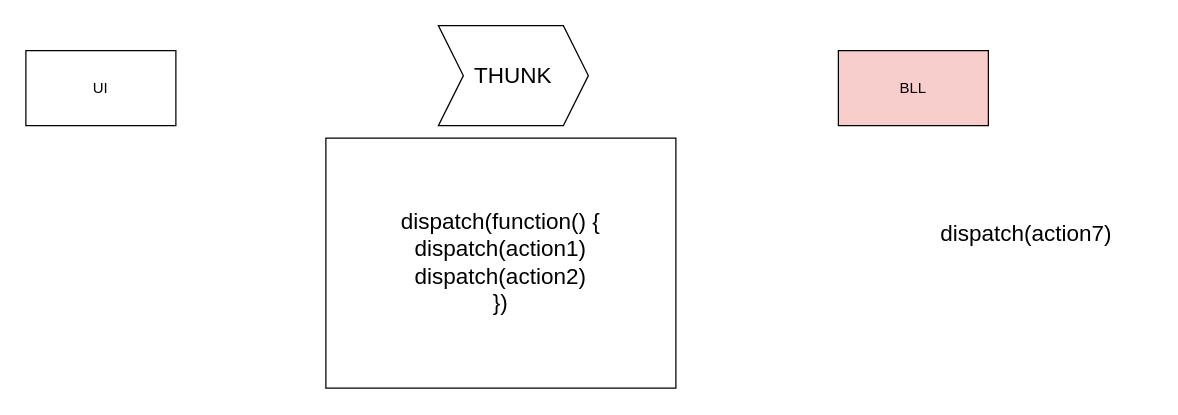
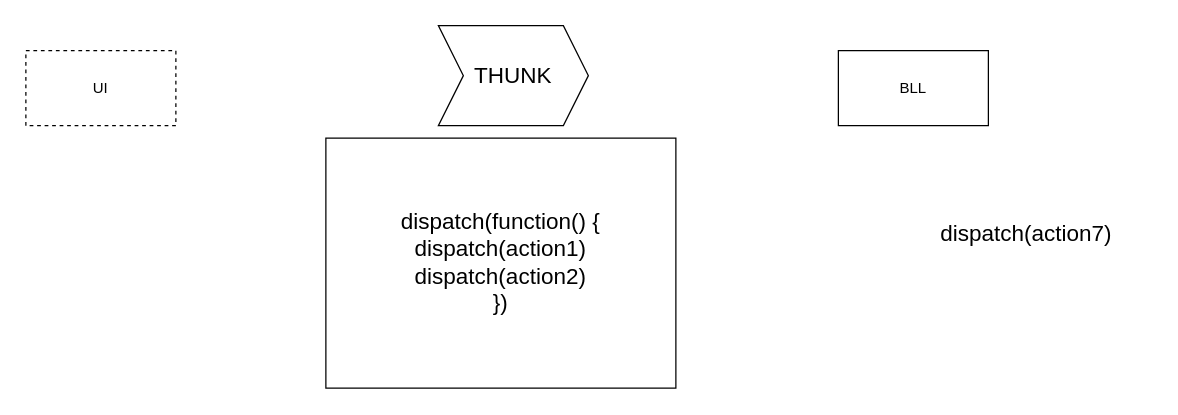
node "UI": style solid -> dashed
node "BLL": fillcolor #f8cecc -> #ffffff
